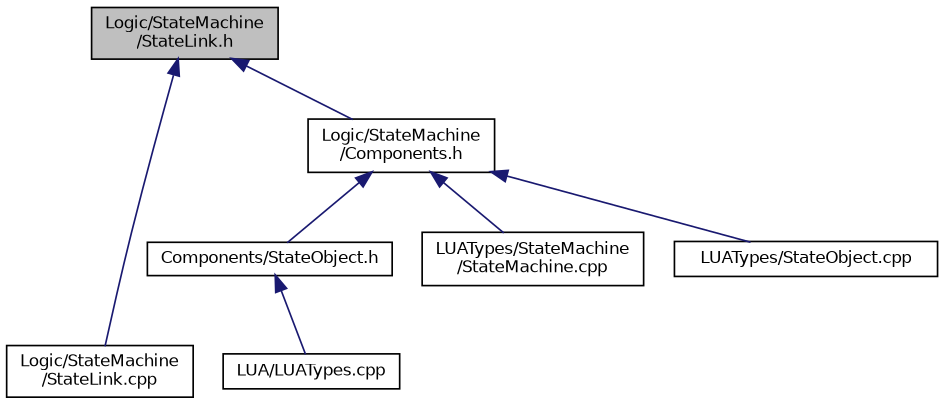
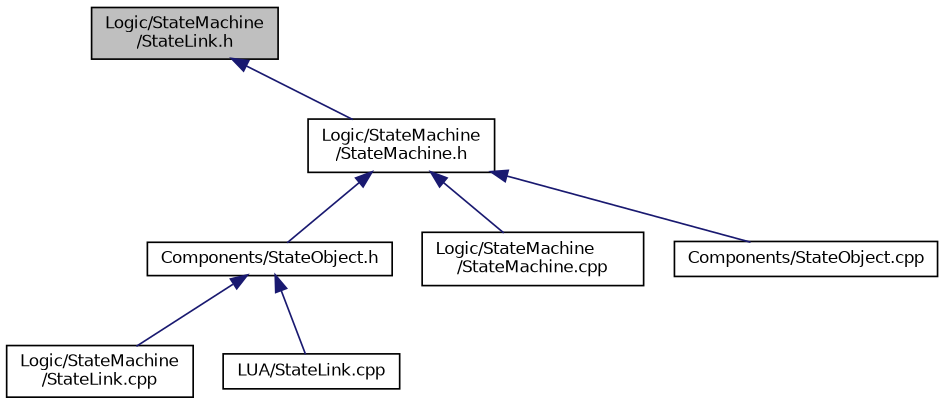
node "Logic/StateMachine /Components.h": label "Logic/StateMachine /Components.h" -> "Logic/StateMachine /StateMachine.h"
edge "Logic/StateMachine /StateLink.cpp" -> "Logic/StateMachine /StateLink.h": now "Logic/StateMachine /StateLink.cpp" -> "Components/StateObject.h"
node "LUATypes/StateMachine /StateMachine.cpp": label "LUATypes/StateMachine /StateMachine.cpp" -> "Logic/StateMachine /StateMachine.cpp"
node "LUATypes/StateObject.cpp": label "LUATypes/StateObject.cpp" -> "Components/StateObject.cpp"
node "LUA/LUATypes.cpp": label "LUA/LUATypes.cpp" -> "LUA/StateLink.cpp"
